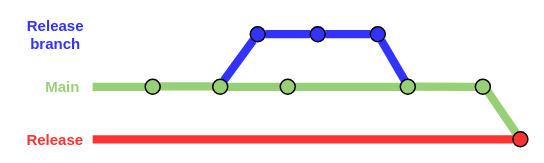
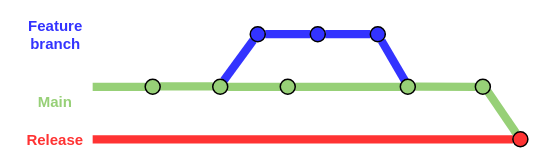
node "Release branch": label "Release branch" -> "Feature branch"
node "Main": moved (63, 87) -> (55, 102)
